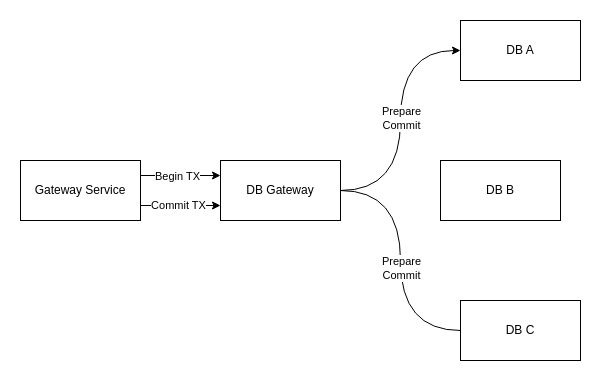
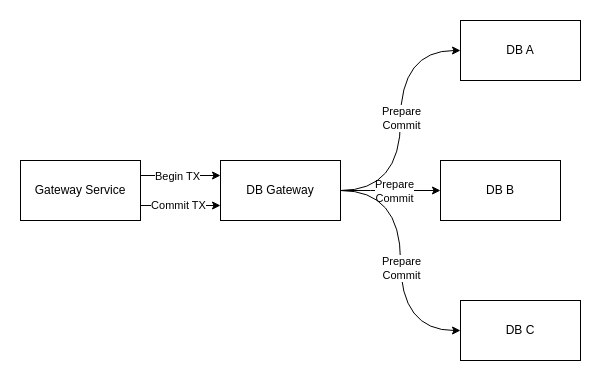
edge "DB Gateway" -> "DB B": added, label "Prepare Commit"
edge "DB Gateway" -- "DB C": arrowhead none -> classic
